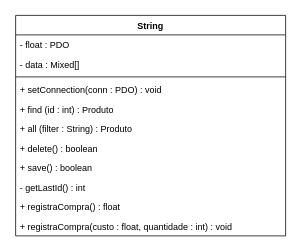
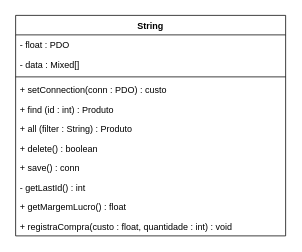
node "+ setConnection(conn : PDO) : void": label "+ setConnection(conn : PDO) : void" -> "+ setConnection(conn : PDO) : custo"
node "+ save() : boolean": label "+ save() : boolean" -> "+ save() : conn"
node "+ registraCompra() : float": label "+ registraCompra() : float" -> "+ getMargemLucro() : float"
